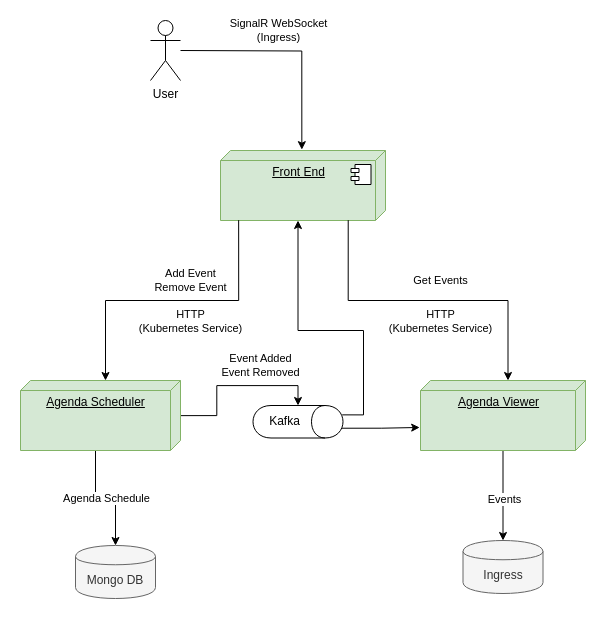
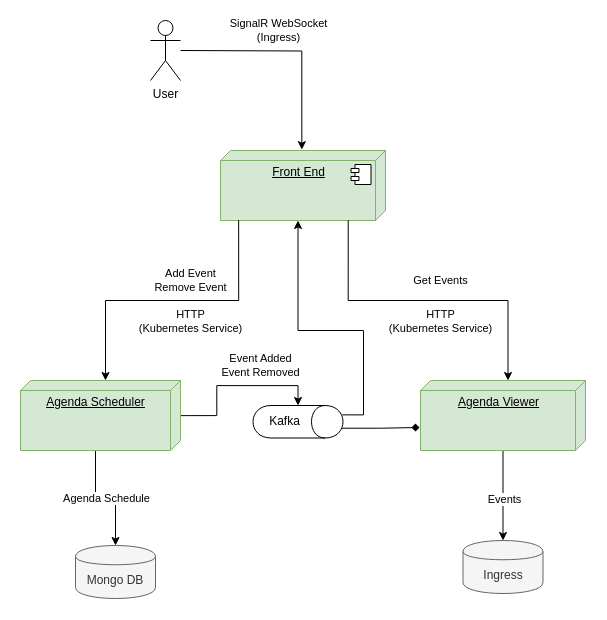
edge "Kafka" -> "Agenda Viewer": arrowhead classic -> diamond
